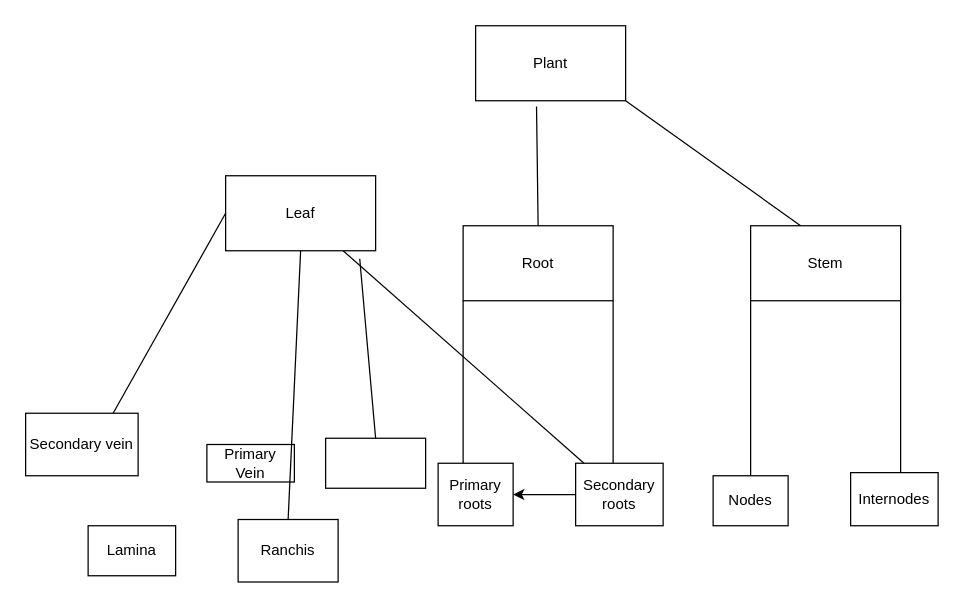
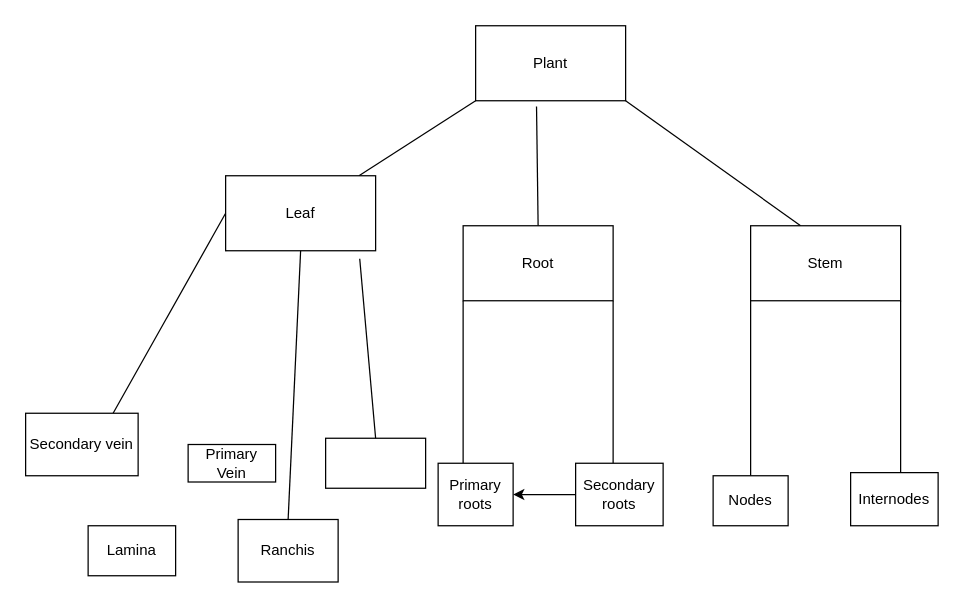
edge "Leaf" -- "Secondary roots": now "Leaf" -- "Plant"
node "Primary Vein": moved (251, 463) -> (232, 463)
